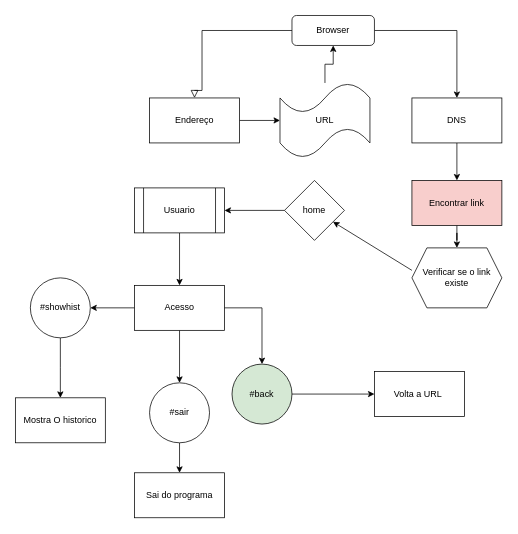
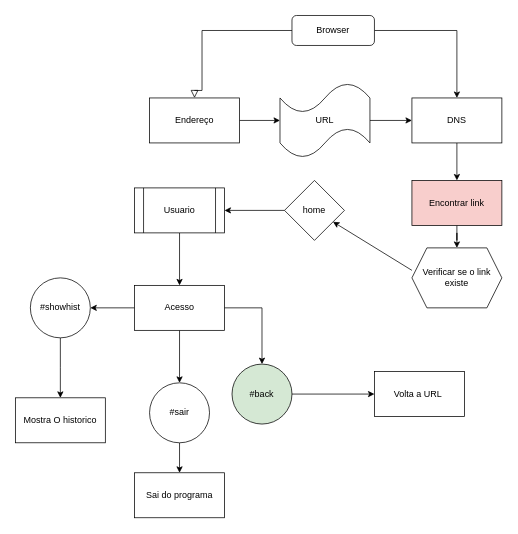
edge "URL" -> "Browser": now "URL" -> "DNS"
